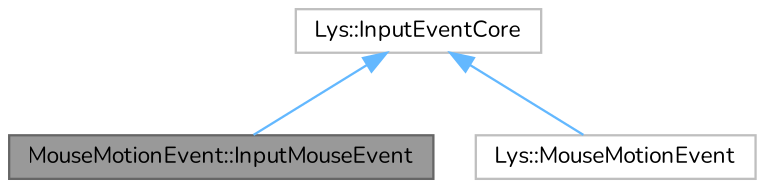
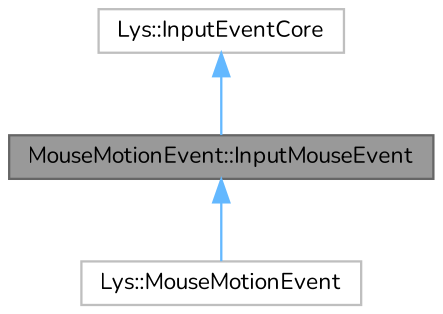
edge "Lys::MouseMotionEvent" -> "Lys::InputEventCore": now "Lys::MouseMotionEvent" -> "MouseMotionEvent::InputMouseEvent"
